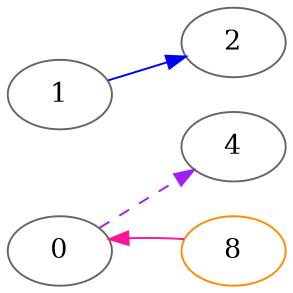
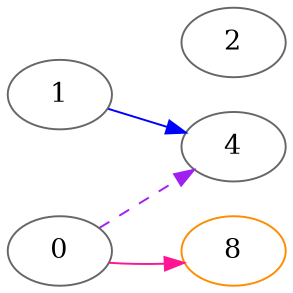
edge "1" -> "2": now "1" -> "4"
edge "8" -> "0": reversed
